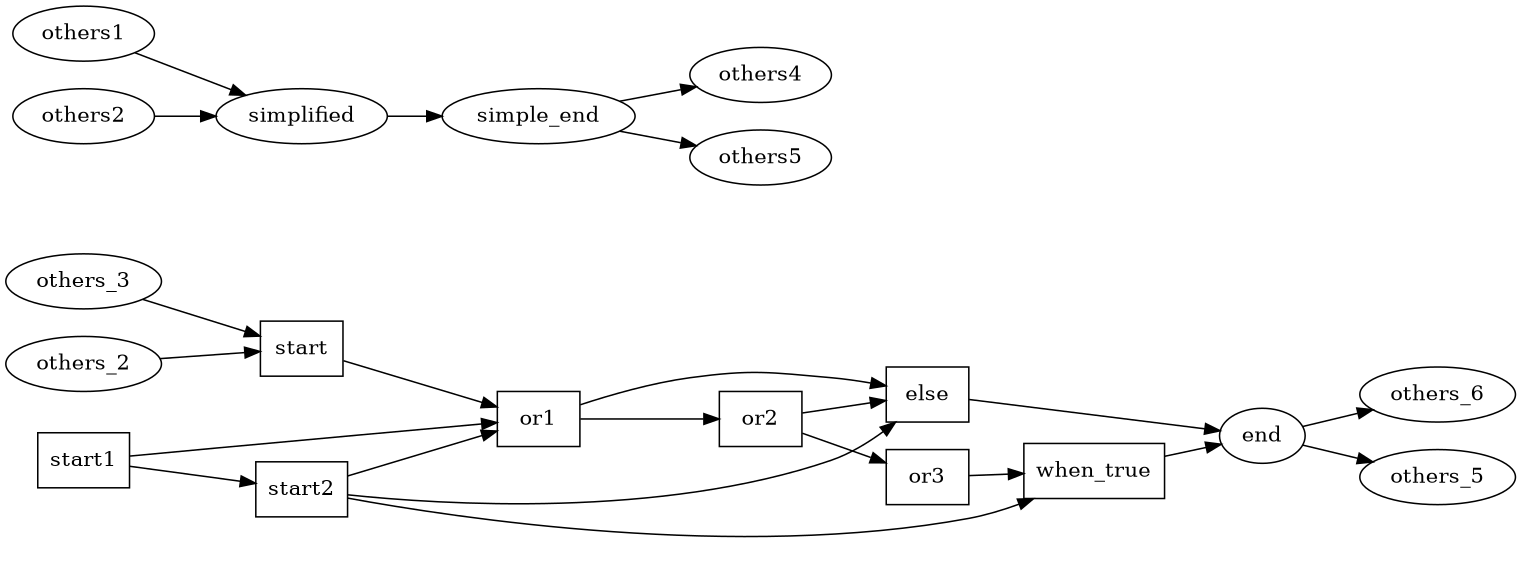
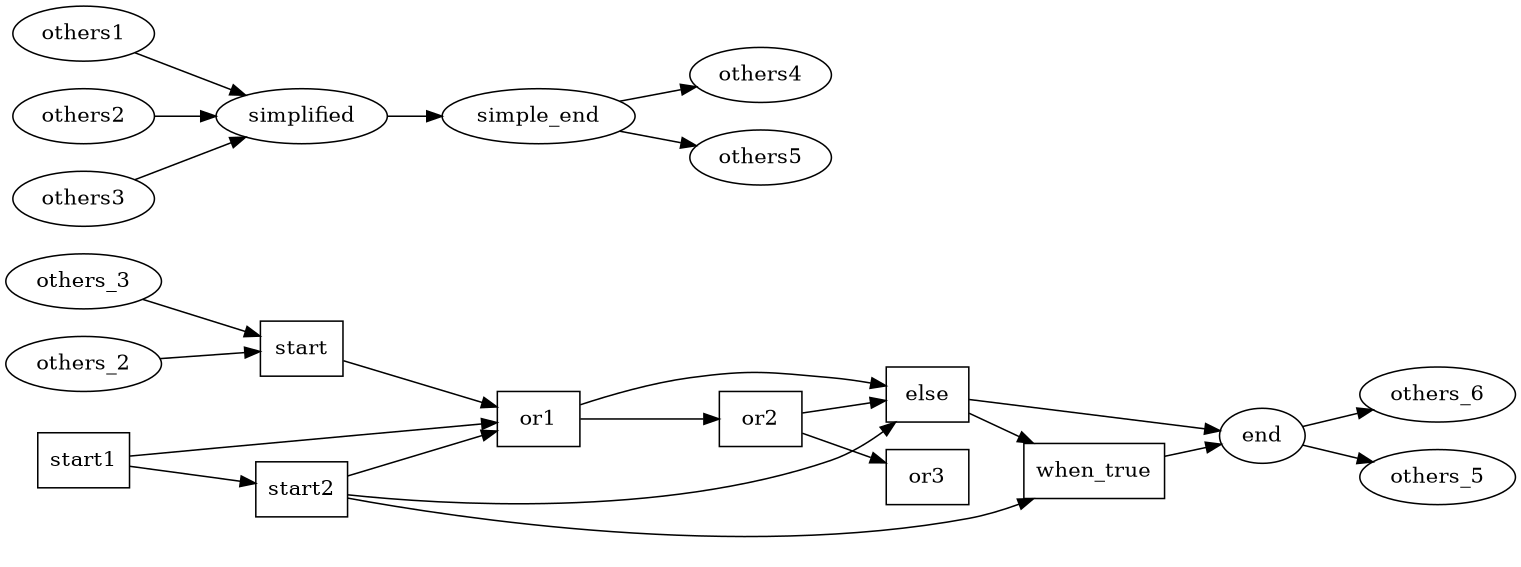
node "others3": added
edge "or3" -> "when_true": now "else" -> "when_true"
